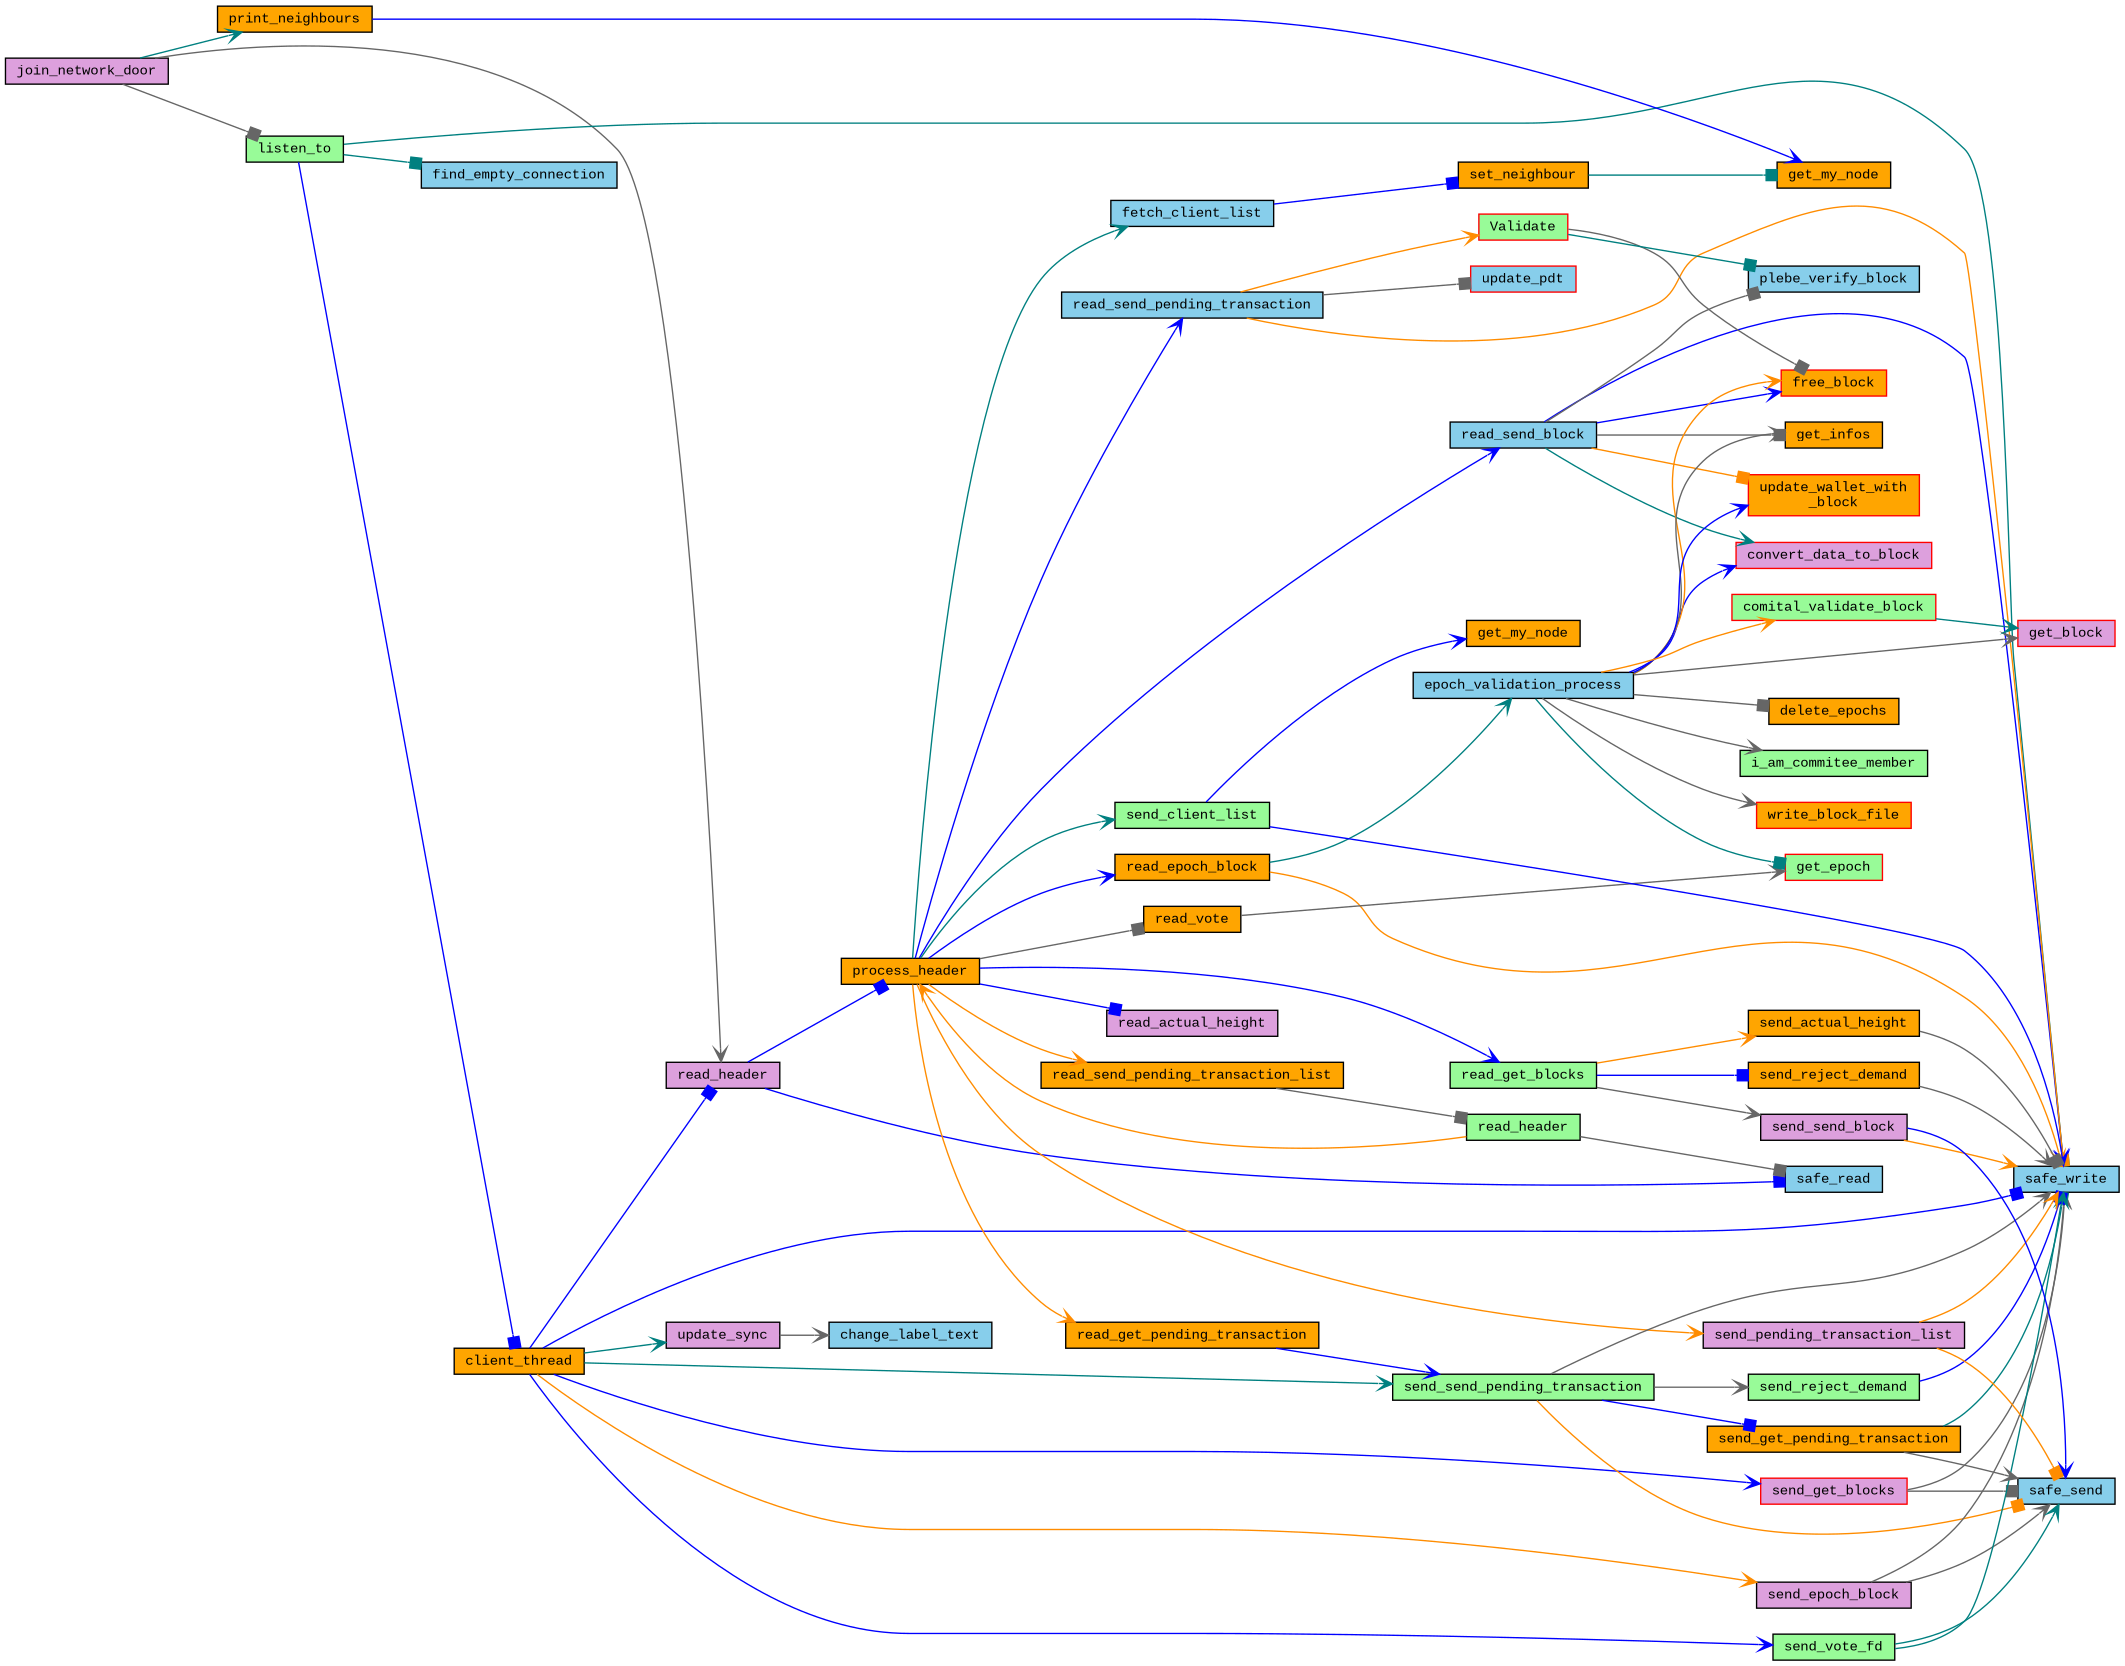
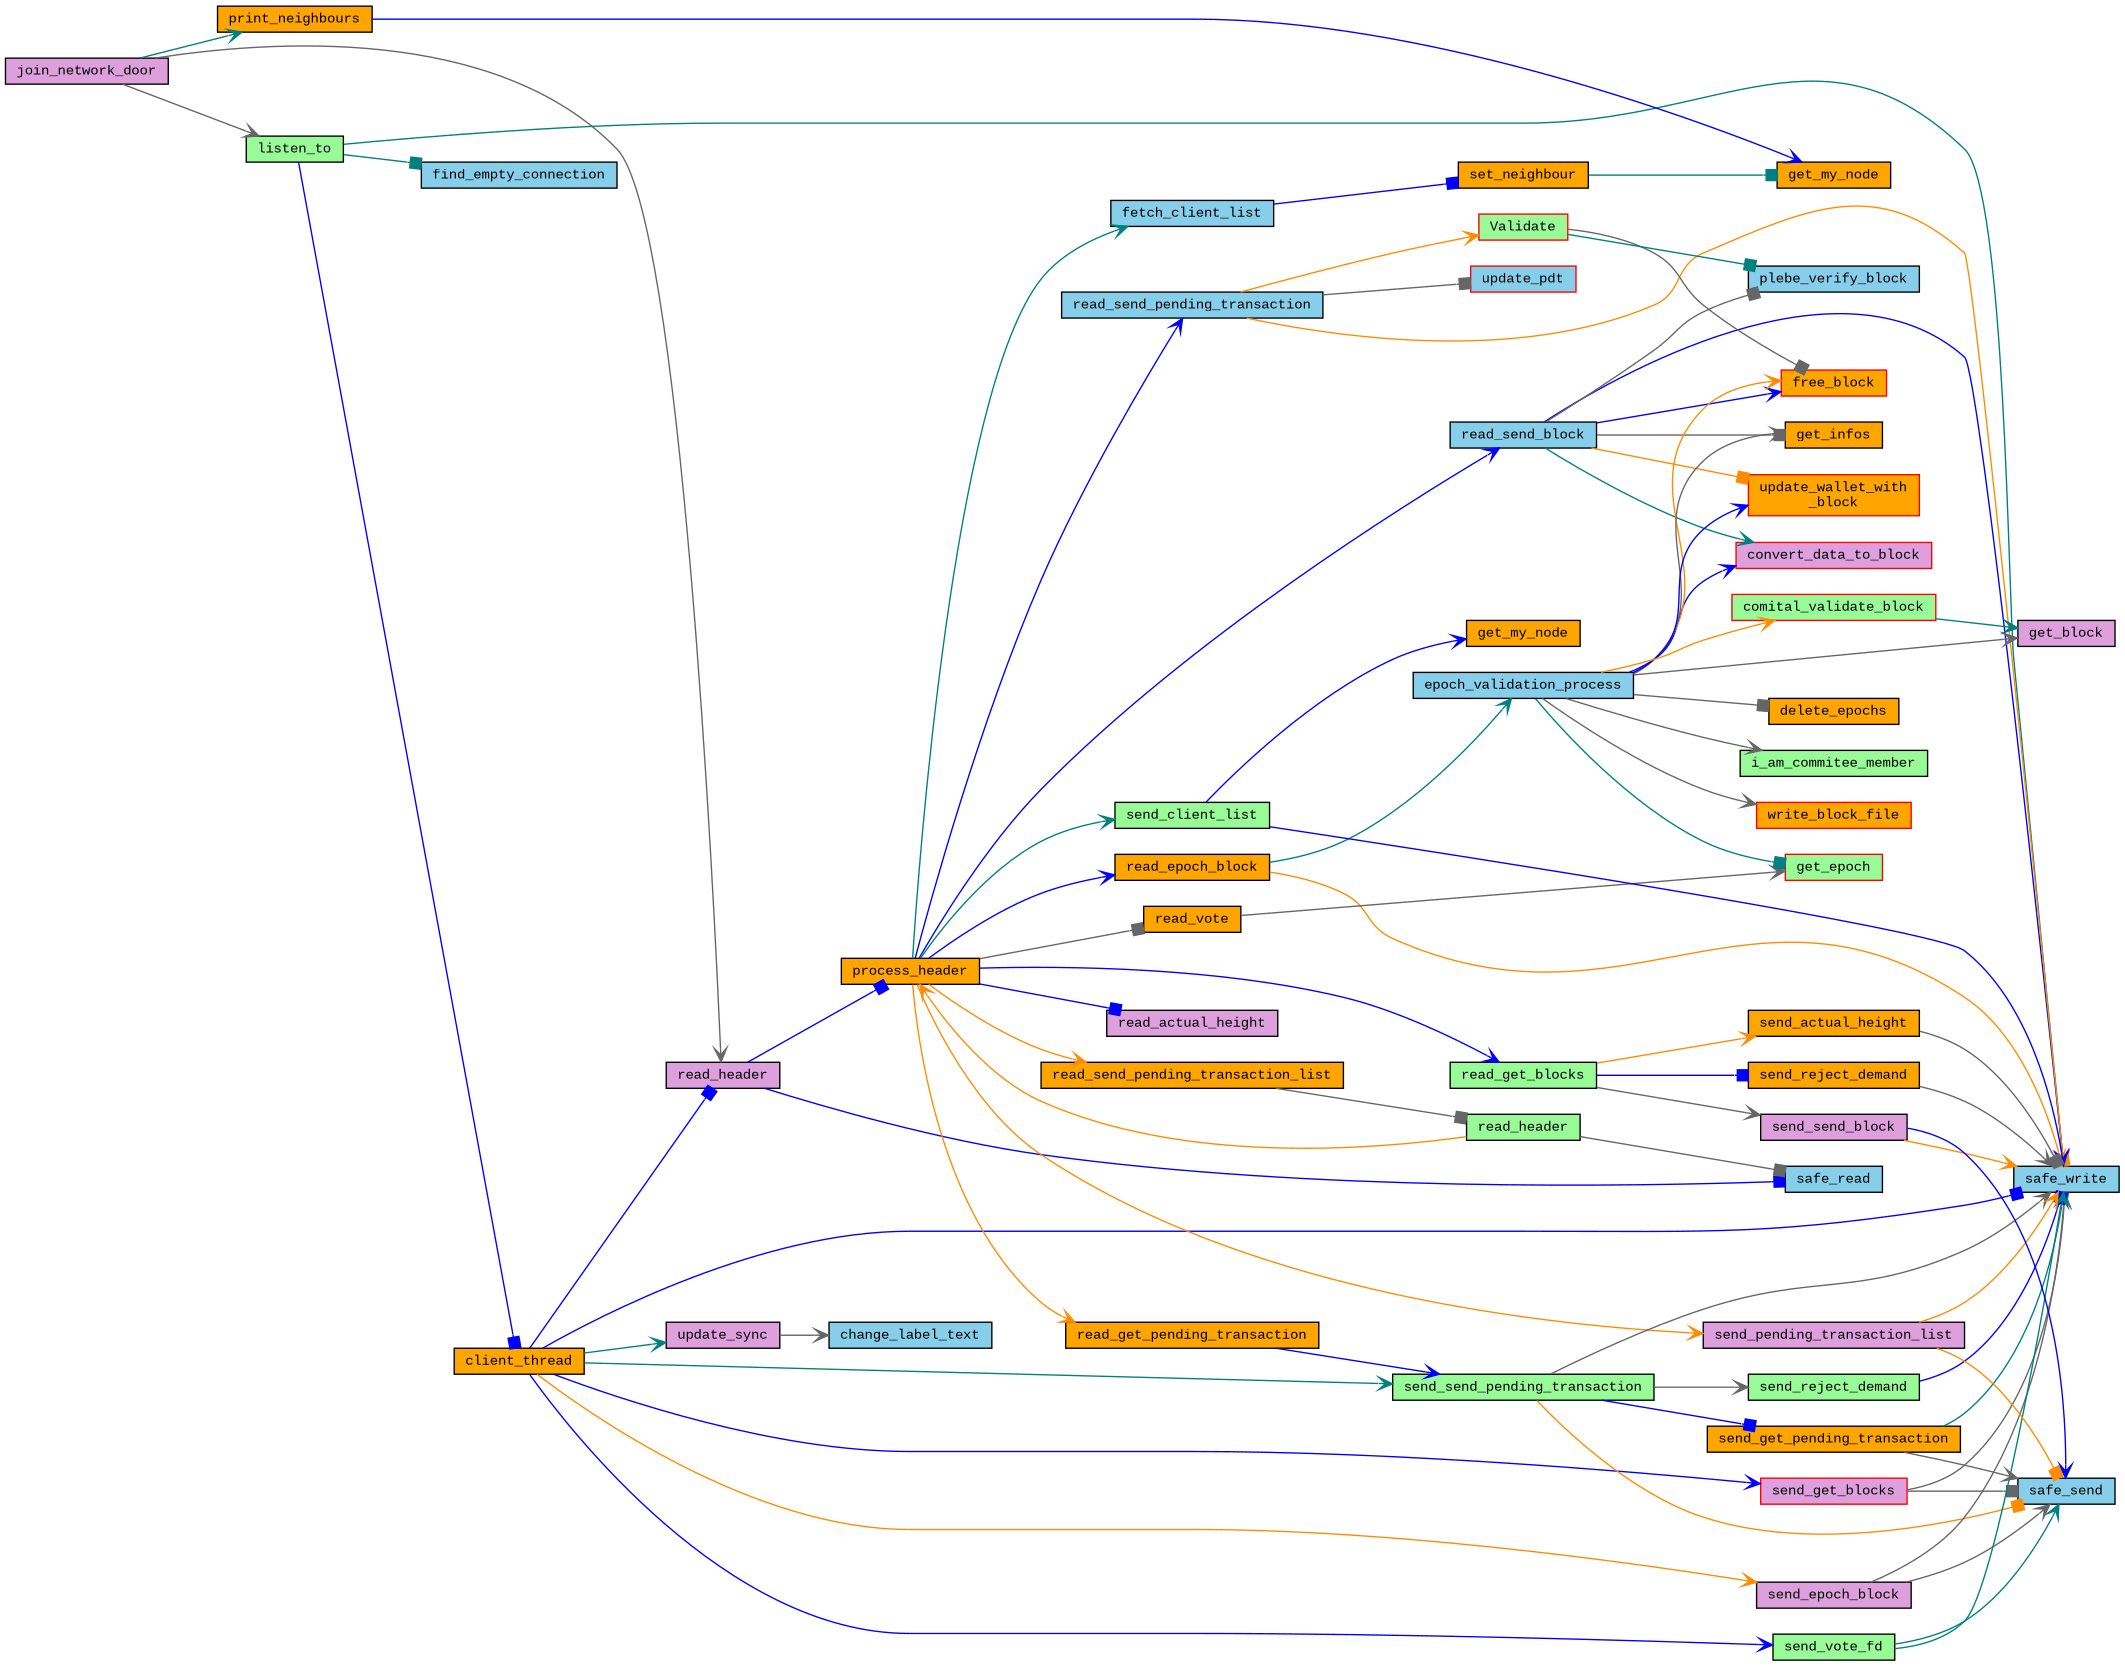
edge "join_network_door" -> "listen_to": arrowhead box -> vee
node "get_block": color red -> black
